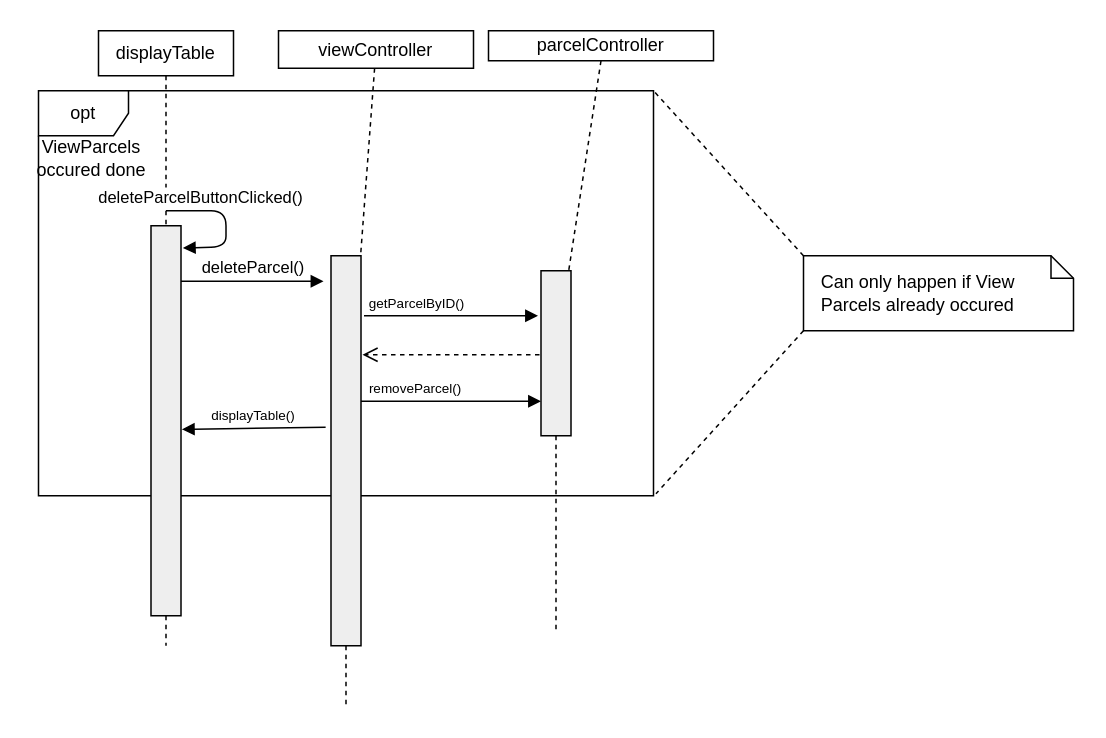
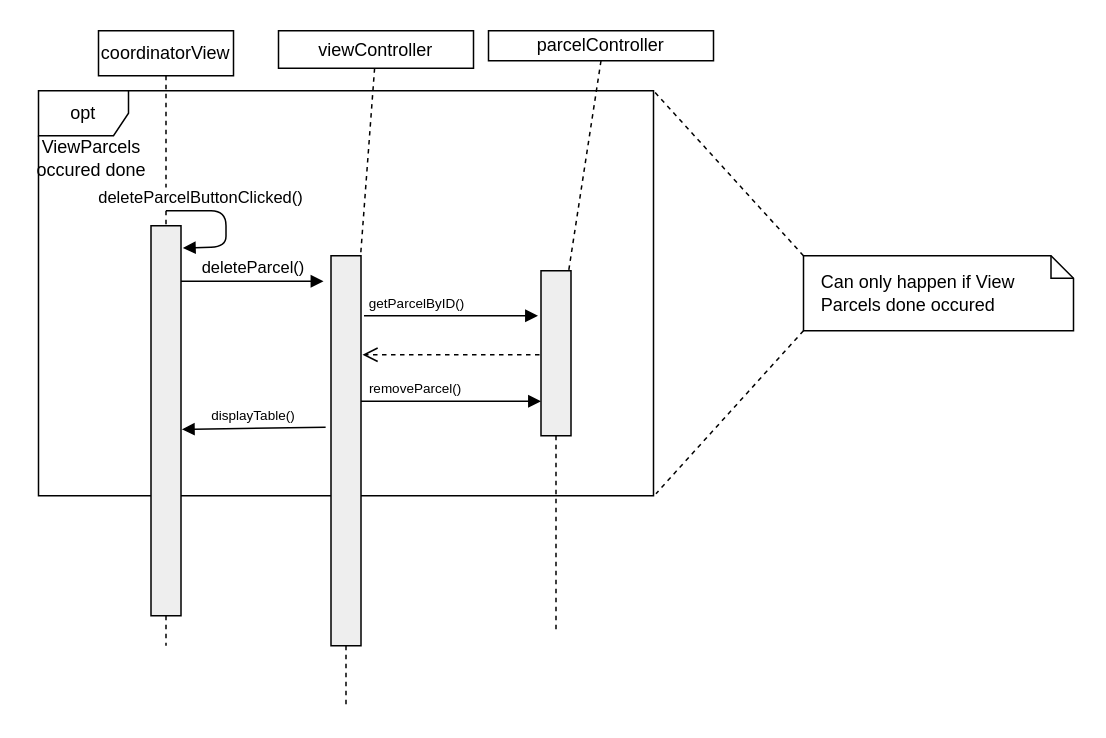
node "displayTable": label "displayTable" -> "coordinatorView"
node "Can only happen if View Parcels already occured": label "Can only happen if View Parcels already occured" -> "Can only happen if View Parcels done occured"
